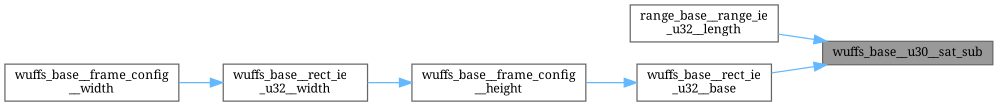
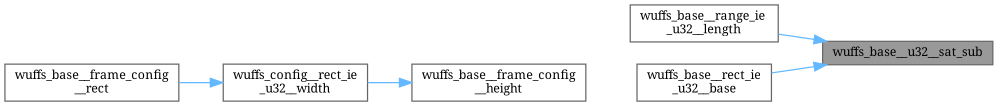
node "range_base__range_ie _u32__length": label "range_base__range_ie _u32__length" -> "wuffs_base__range_ie _u32__length"
node "wuffs_base__u30__sat_sub": label "wuffs_base__u30__sat_sub" -> "wuffs_base__u32__sat_sub"
node "wuffs_base__frame_config __width": label "wuffs_base__frame_config __width" -> "wuffs_base__frame_config __rect"
node "wuffs_base__rect_ie _u32__width": label "wuffs_base__rect_ie _u32__width" -> "wuffs_config__rect_ie _u32__width"
edge "wuffs_base__frame_config __height" -> "wuffs_base__rect_ie _u32__base": removed
